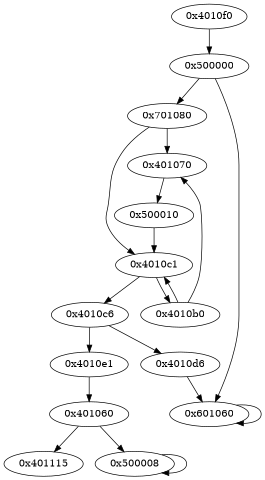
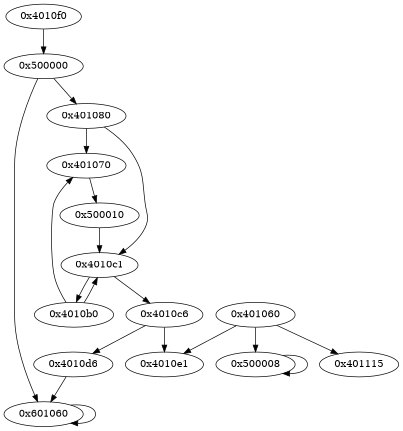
node "0x701080": label "0x701080" -> "0x401080"
edge "0x4010e1" -> "0x401060": reversed
